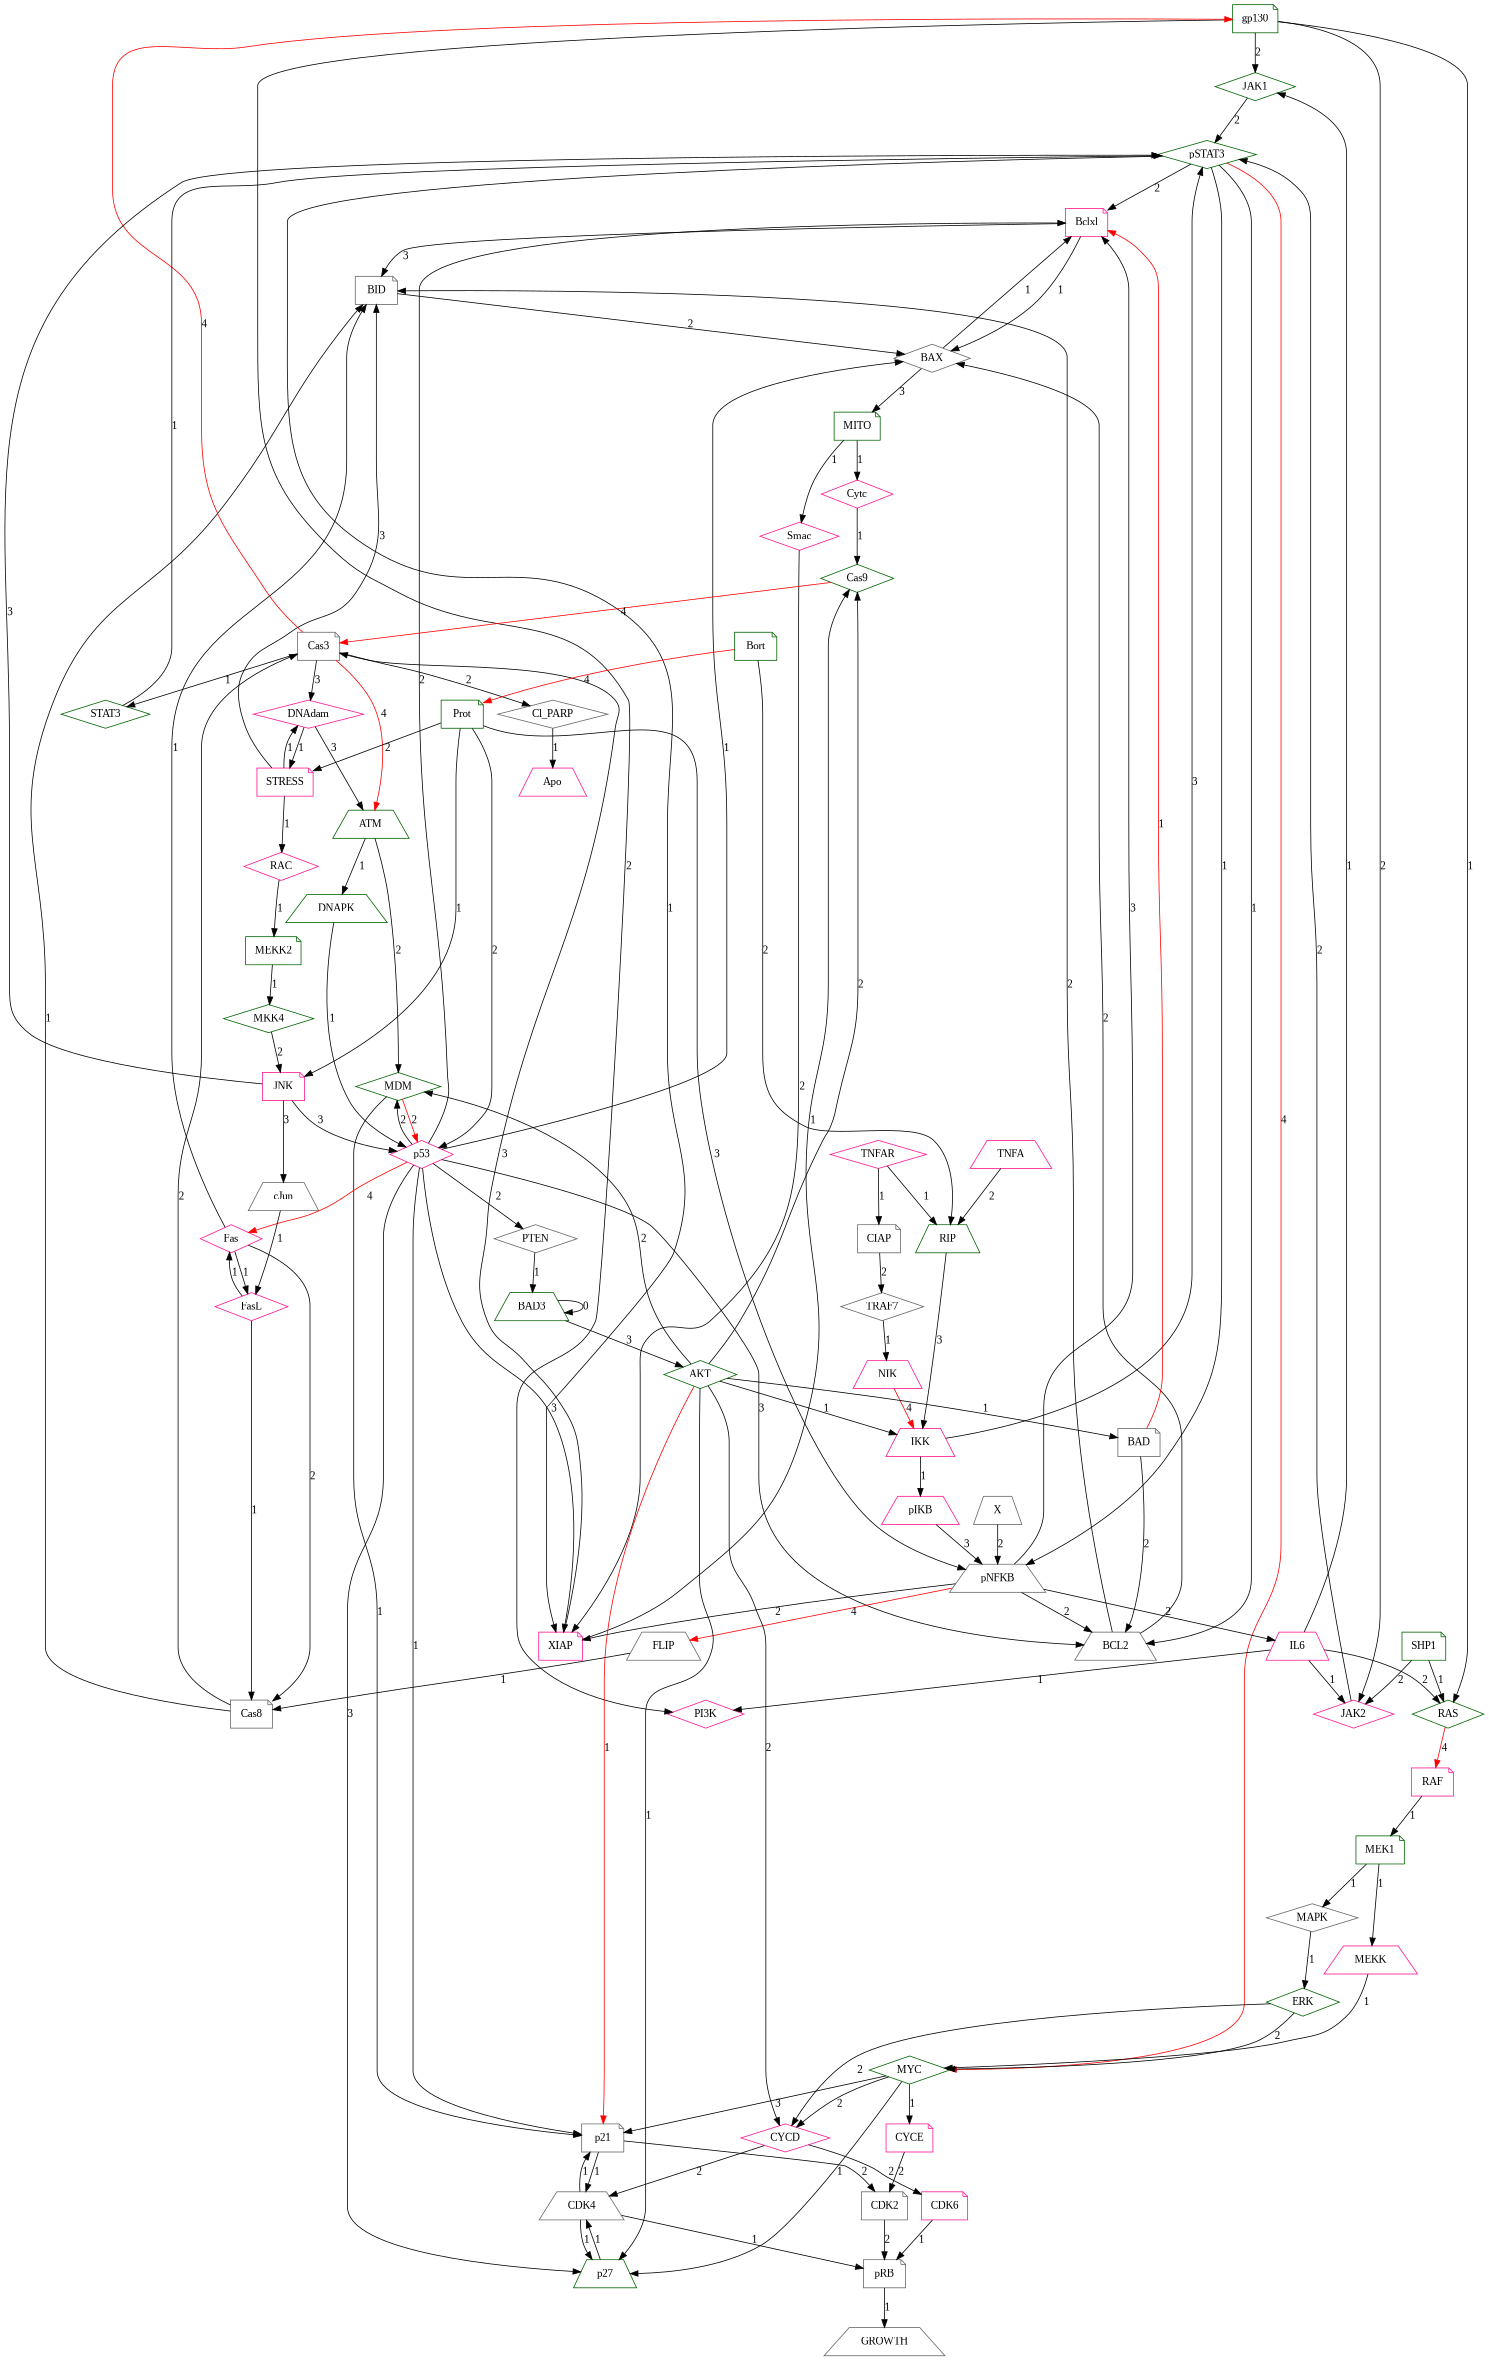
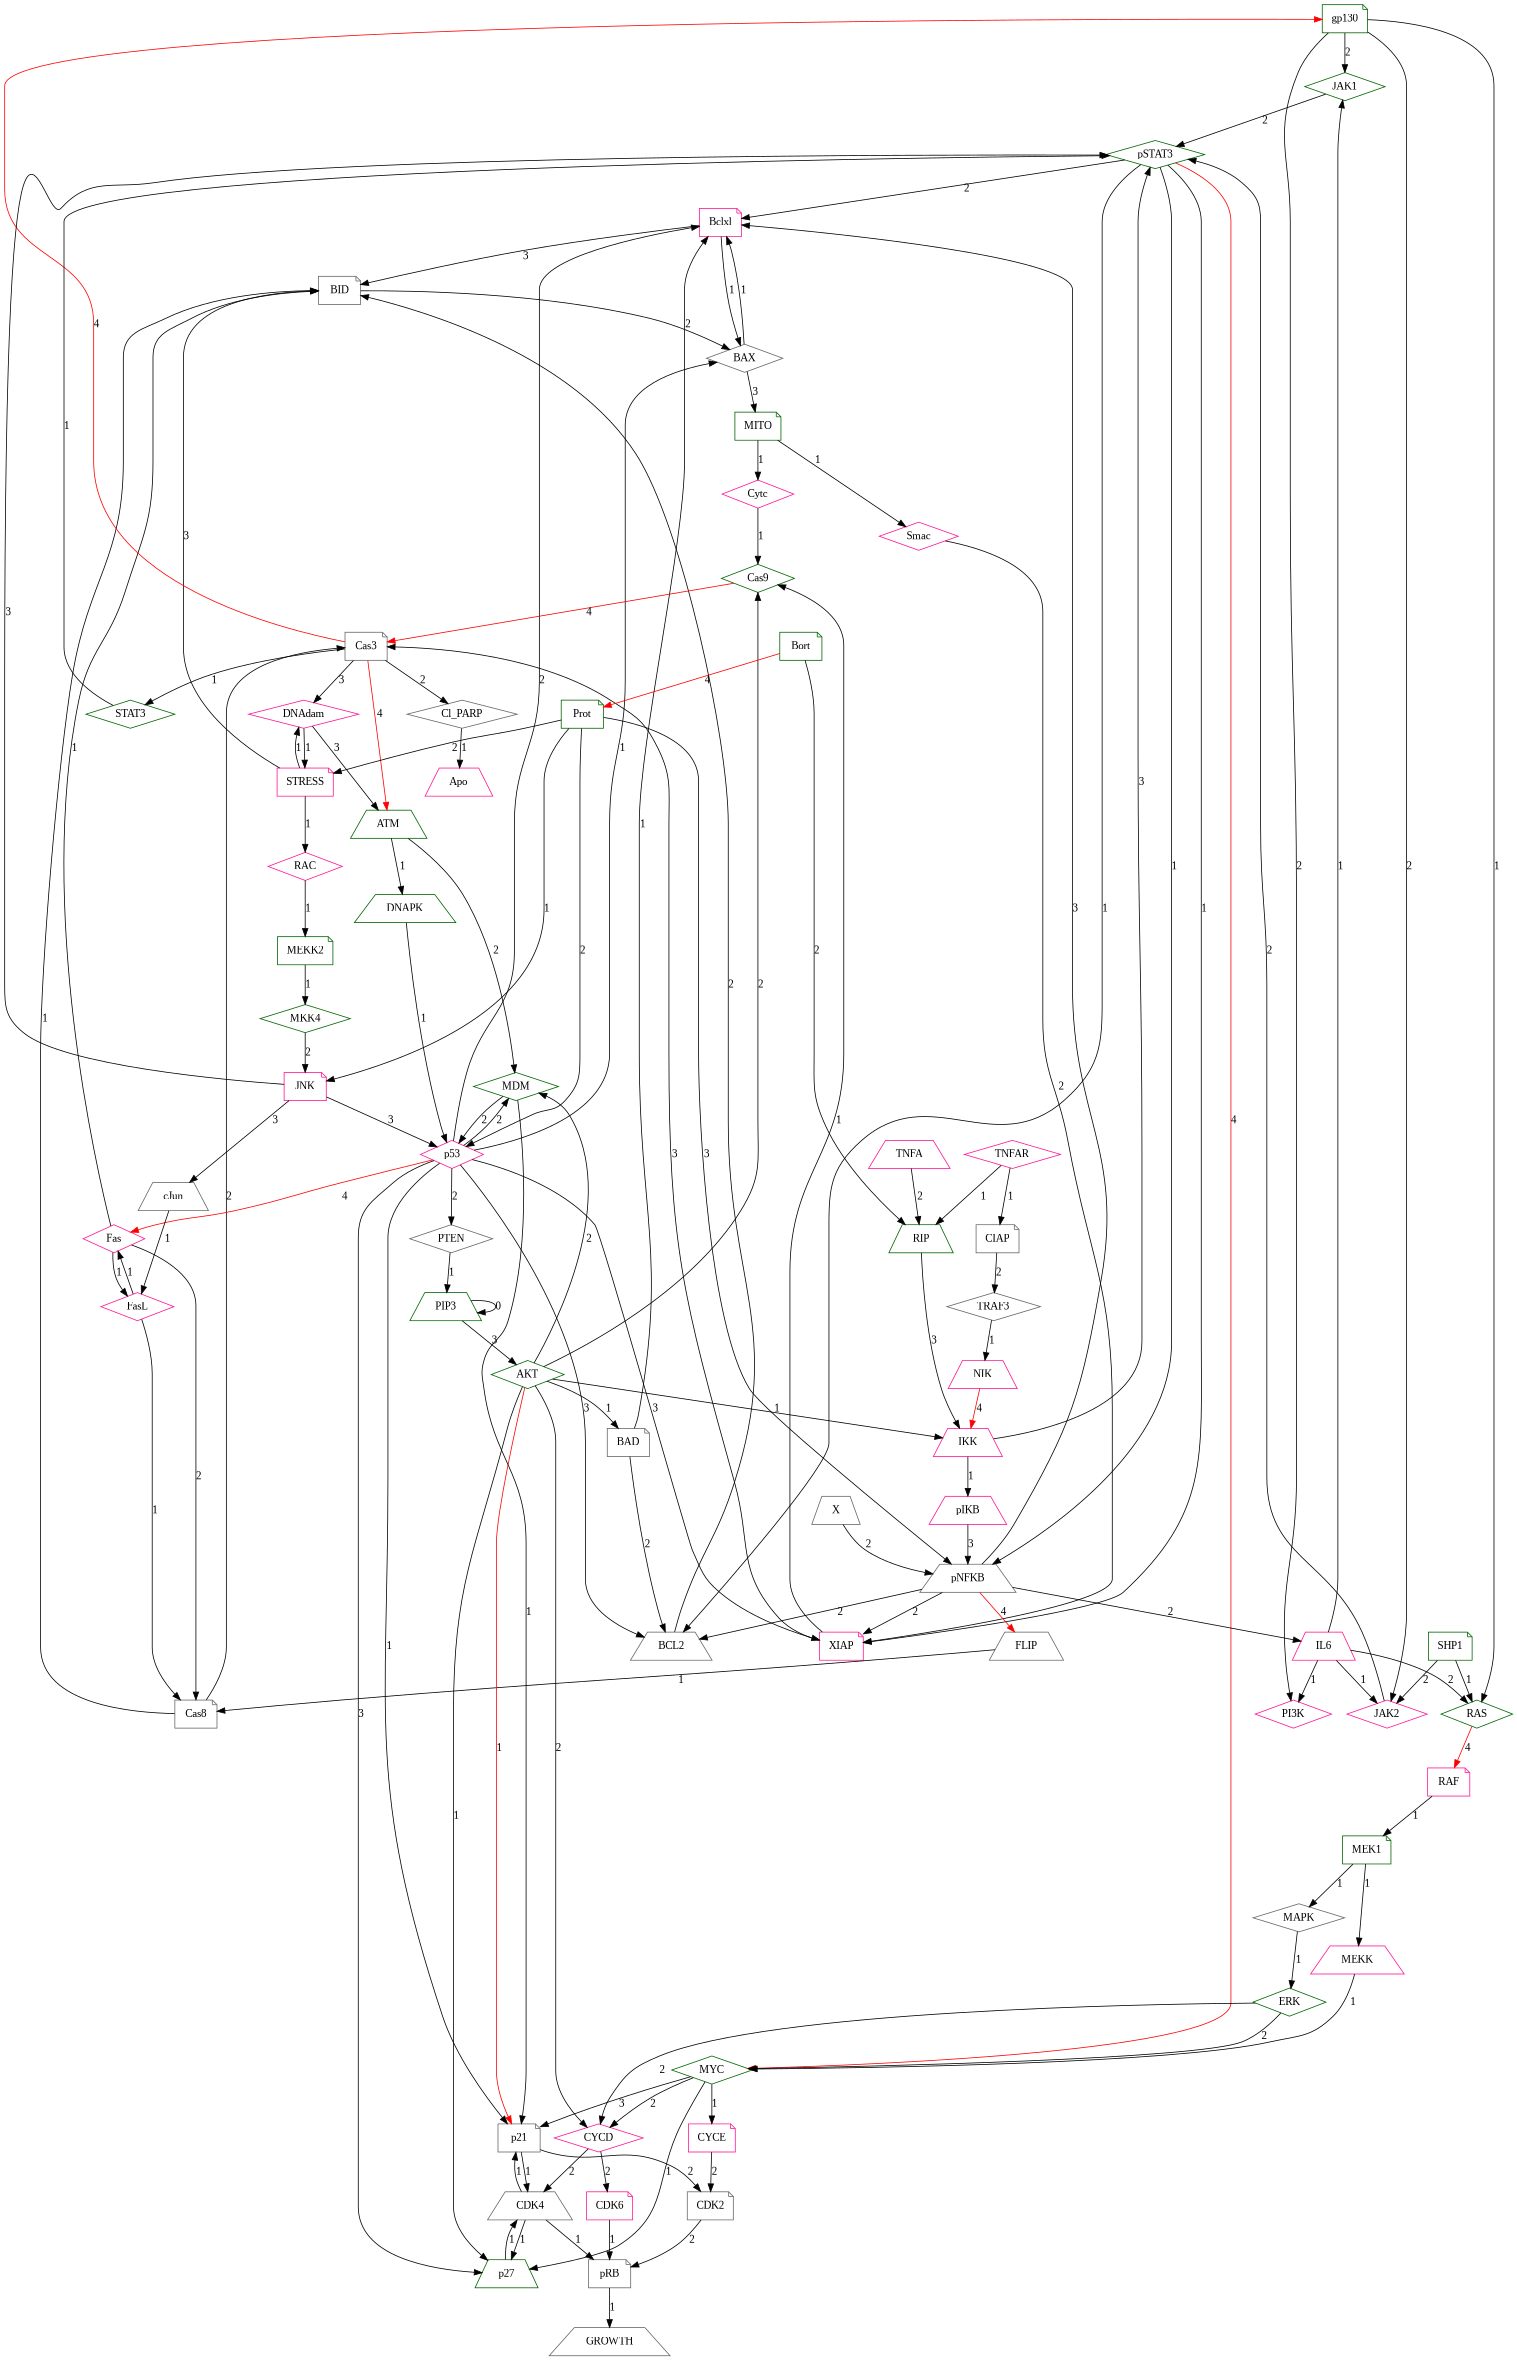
edge "BAD" -> "Bclxl": color red -> black
edge "BCL2" -> "BAX": removed, label "2"
edge "MDM" -> "p53": color red -> black
node "BAD3": label "BAD3" -> "PIP3"
node "TRAF7": label "TRAF7" -> "TRAF3"
